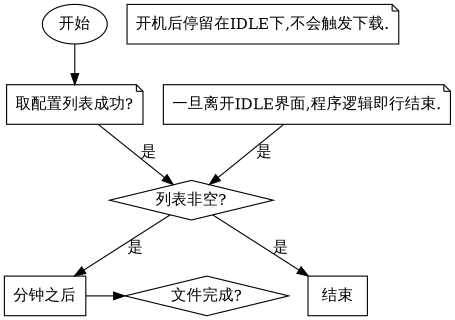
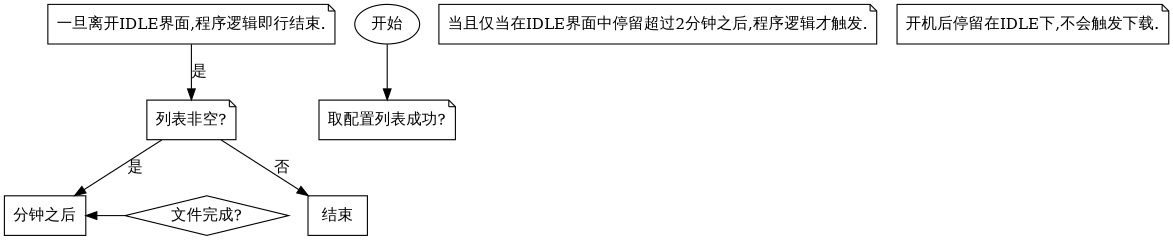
node "当且仅当在IDLE界面中停留超过2分钟之后,程序逻辑才触发.": added
edge "取配置列表成功?" -> "列表非空?": removed, label "是"
node "列表非空?": shape diamond -> note
edge "列表非空?" -> "结束": label "是" -> "否"
edge "分钟之后" -> "文件完成?": reversed
